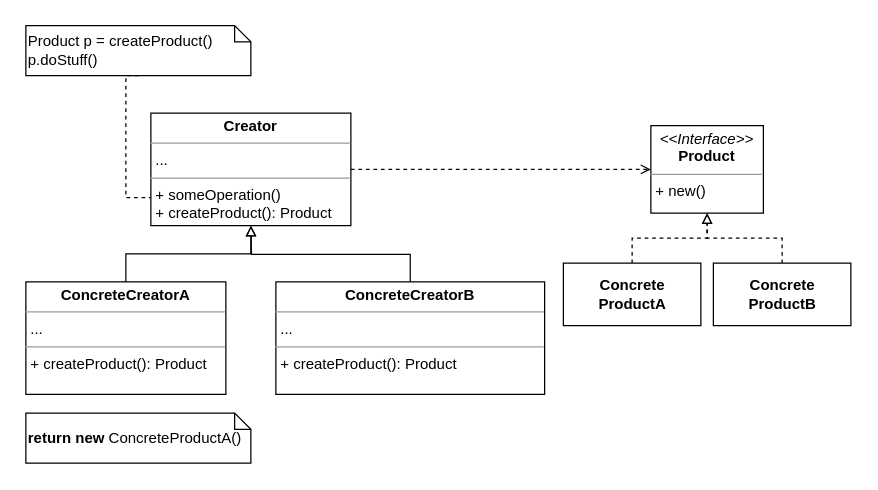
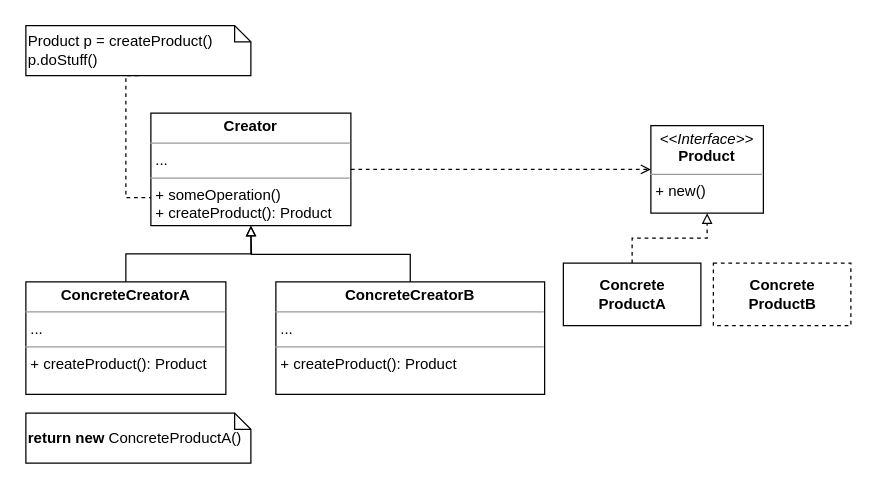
edge "Concrete ProductB" -> "<<Interface>> Product + new()": removed
node "Concrete ProductB": style solid -> dashed
